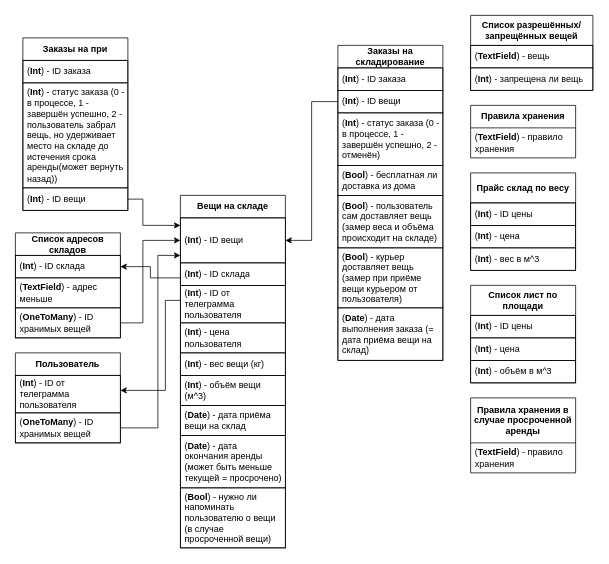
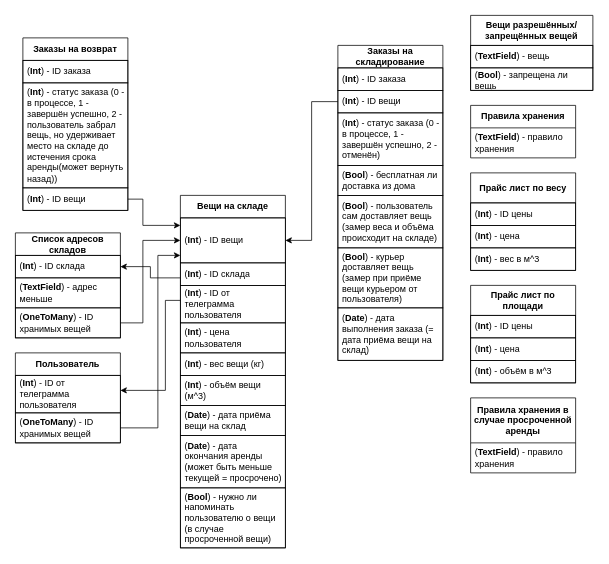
node "Список разрешённых/запрещённых вещей": label "Список разрешённых/запрещённых вещей" -> "Вещи разрешённых/запрещённых вещей"
node "Заказы на при": label "Заказы на при" -> "Заказы на возврат"
node "(Int) - запрещена ли вещь": label "(Int) - запрещена ли вещь" -> "(Bool) - запрещена ли вещь"
node "Прайс склад по весу": label "Прайс склад по весу" -> "Прайс лист по весу"
node "Список лист по площади": label "Список лист по площади" -> "Прайс лист по площади"
